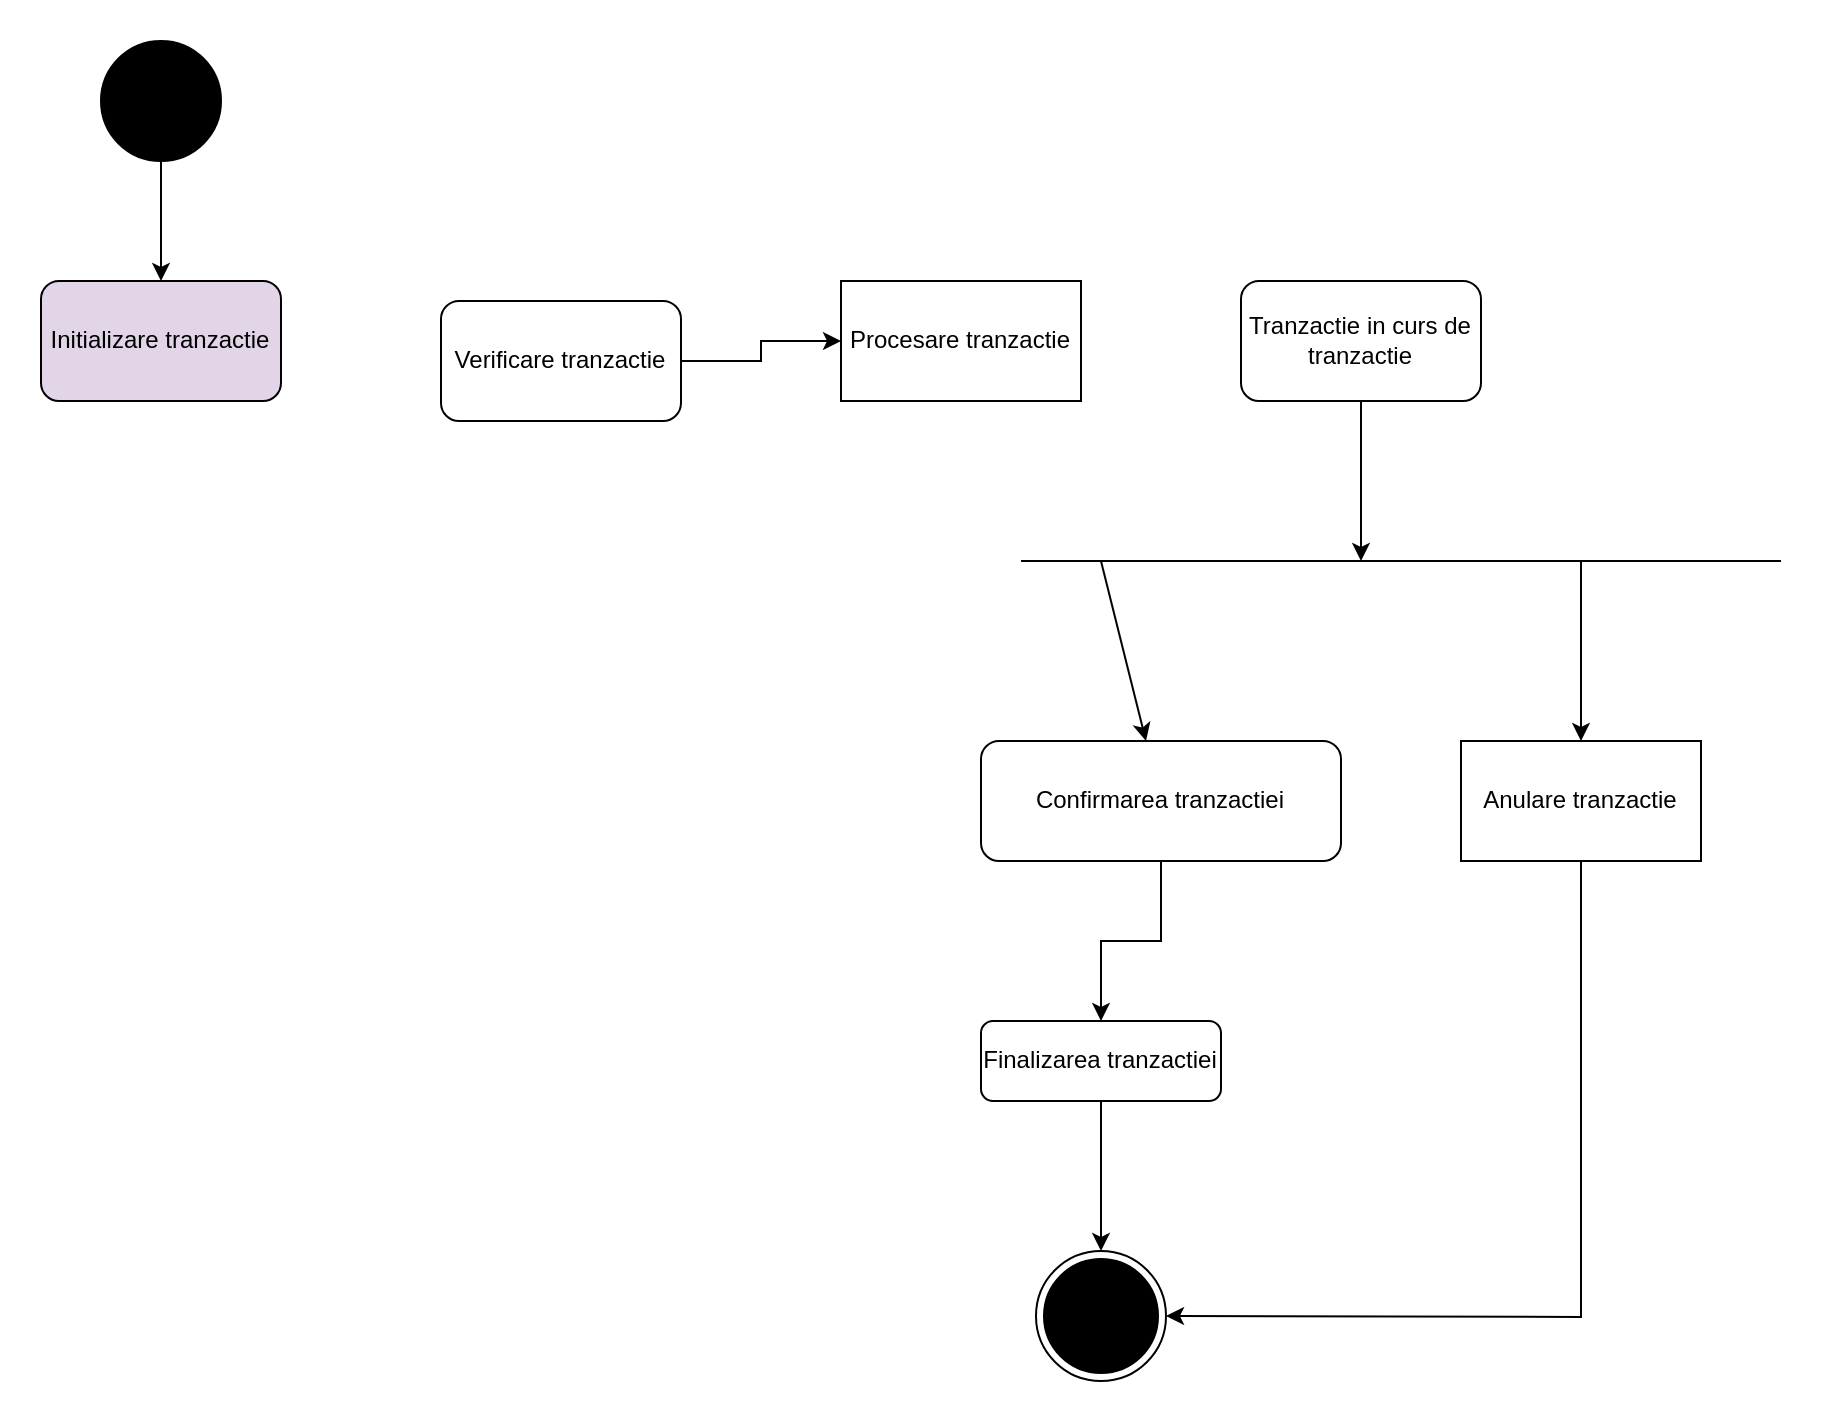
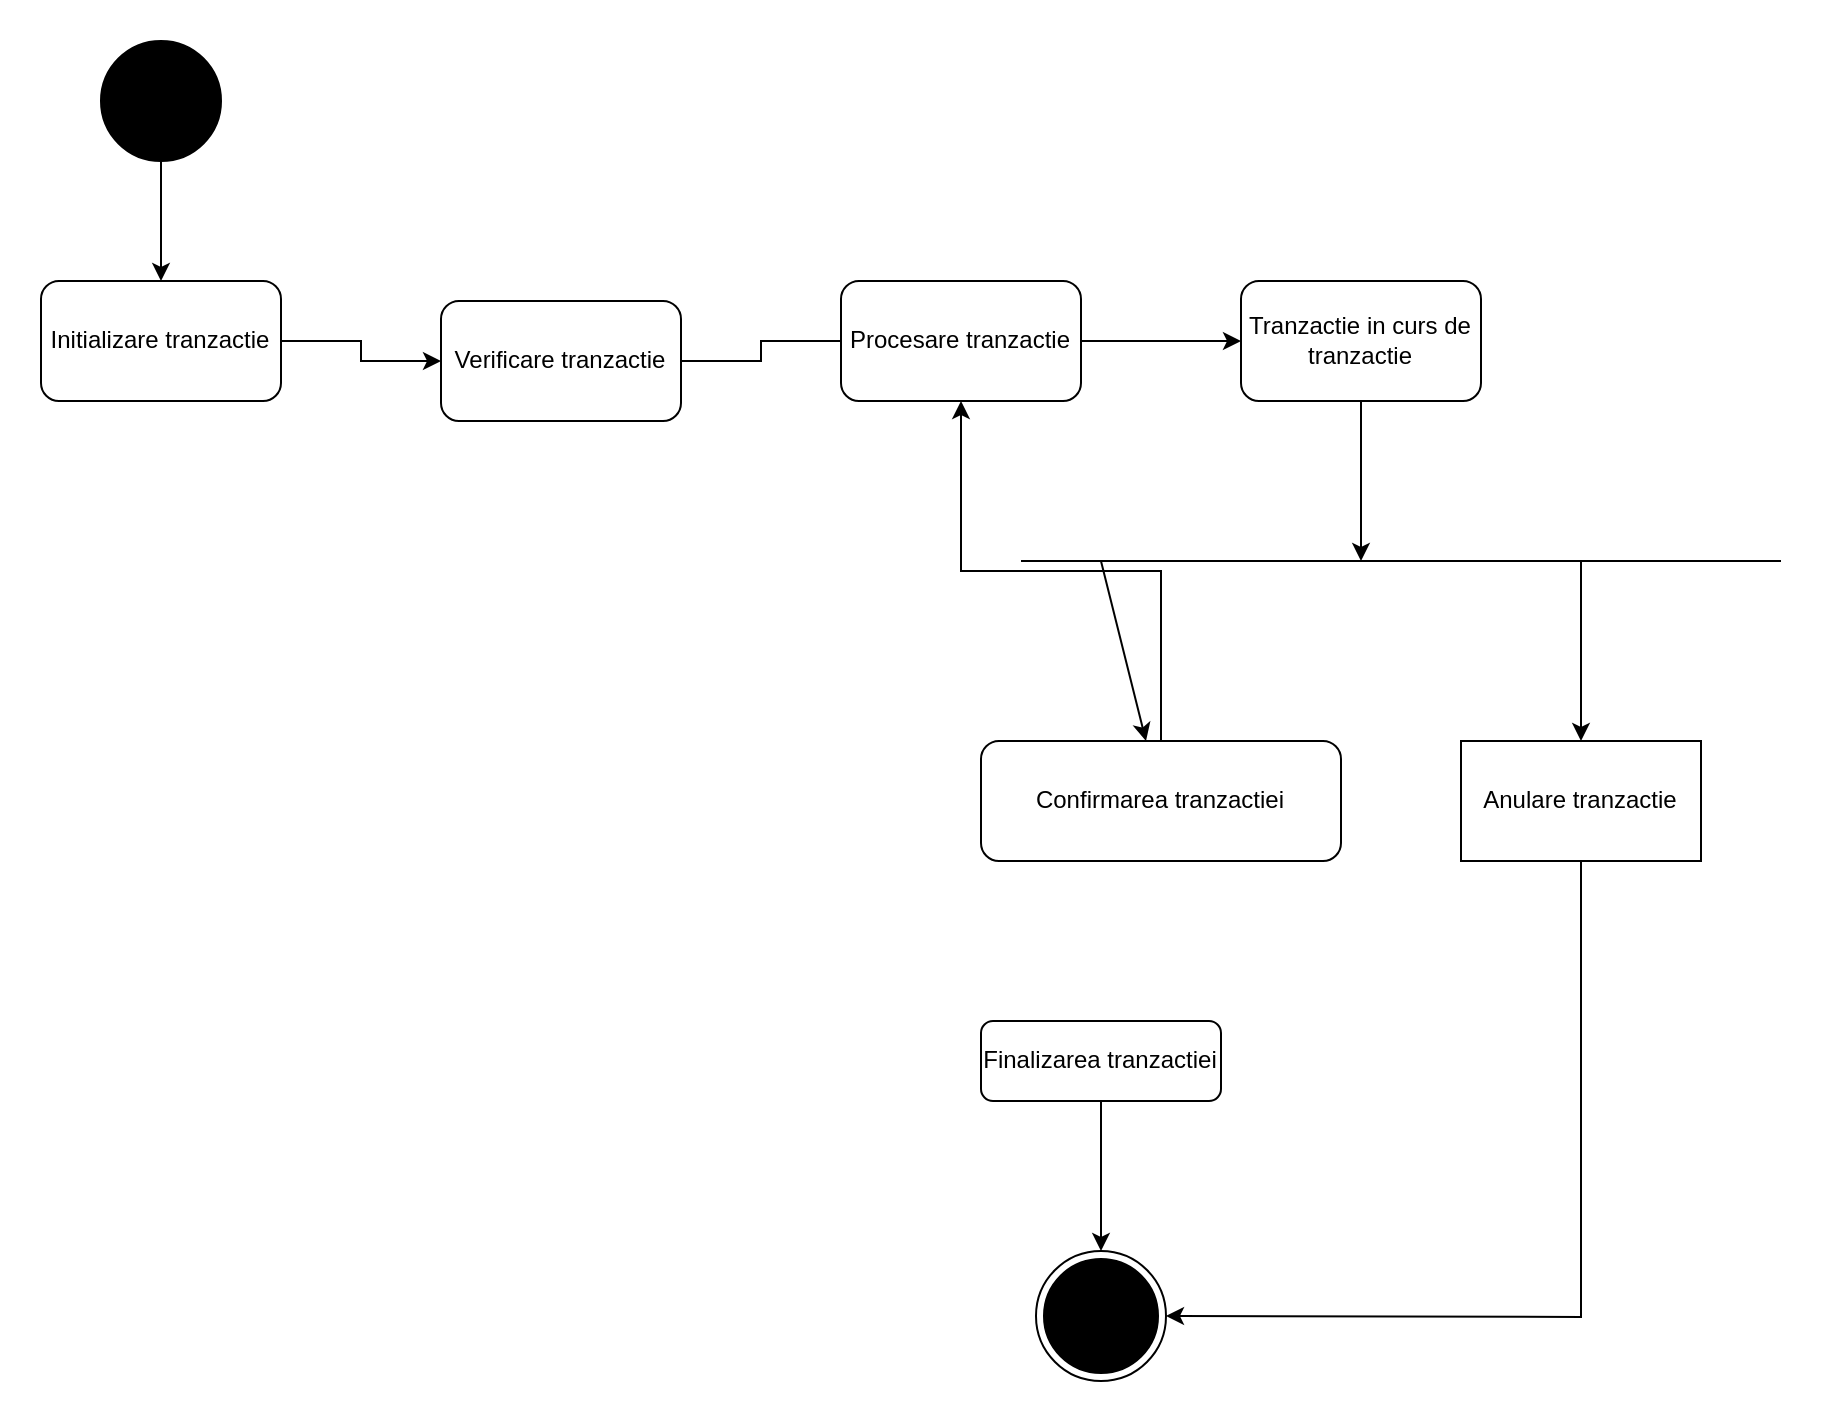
node "Initializare tranzactie": fillcolor #e1d5e7 -> #ffffff
edge "Verificare tranzactie" -> "Procesare tranzactie": arrowhead classic -> none
node "Procesare tranzactie": shape rectangle -> rounded rectangle
edge "Procesare tranzactie" -> "Tranzactie in curs de tranzactie": added
edge "Initializare tranzactie" -> "Verificare tranzactie": added
edge "Confirmarea tranzactiei" -> "Finalizarea tranzactiei": now "Confirmarea tranzactiei" -> "Procesare tranzactie"
